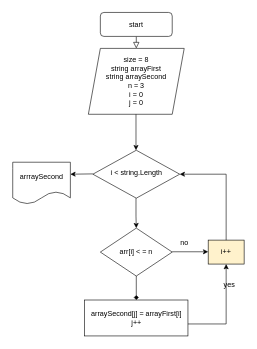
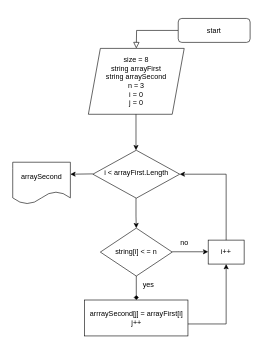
node "start": moved (137, 24) -> (215, 30)
node "i < string.Length": label "i < string.Length" -> "i < arrayFirst.Length"
node "arrraySecond": label "arrraySecond" -> "arraySecond"
node "arr[i] < = n": label "arr[i] < = n" -> "string[i] < = n"
node "i++": fillcolor #fff2cc -> #ffffff
node "yes": moved (230, 285) -> (149, 285)
node "arraySecond[j] = arrayFirst[i] j++": label "arraySecond[j] = arrayFirst[i] j++" -> "arrraySecond[j] = arrayFirst[i] j++"
